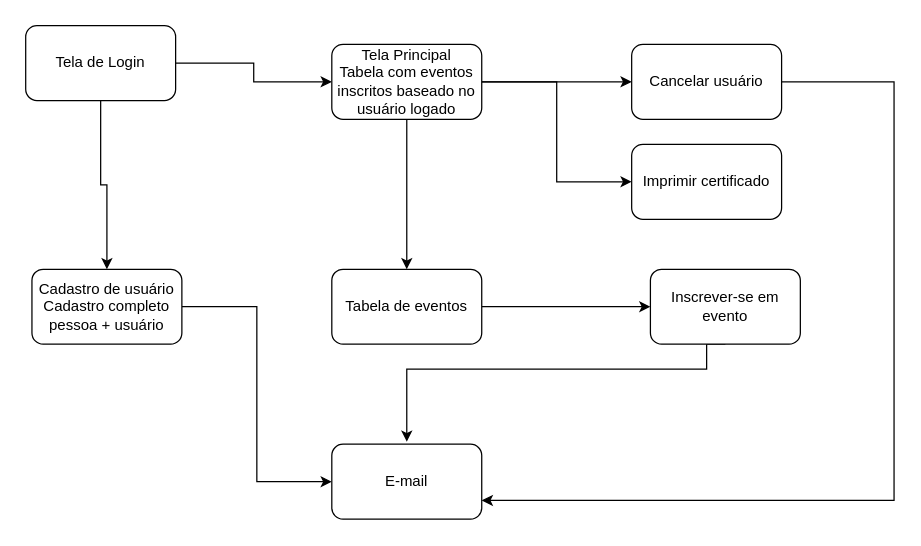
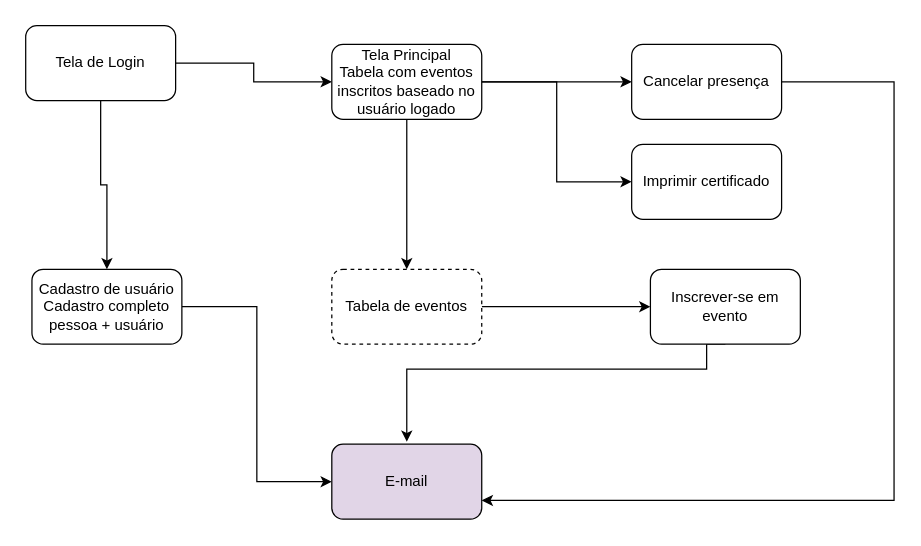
node "Cancelar usuário": label "Cancelar usuário" -> "Cancelar presença"
node "Tabela de eventos": style solid -> dashed
node "E-mail": fillcolor #ffffff -> #e1d5e7
